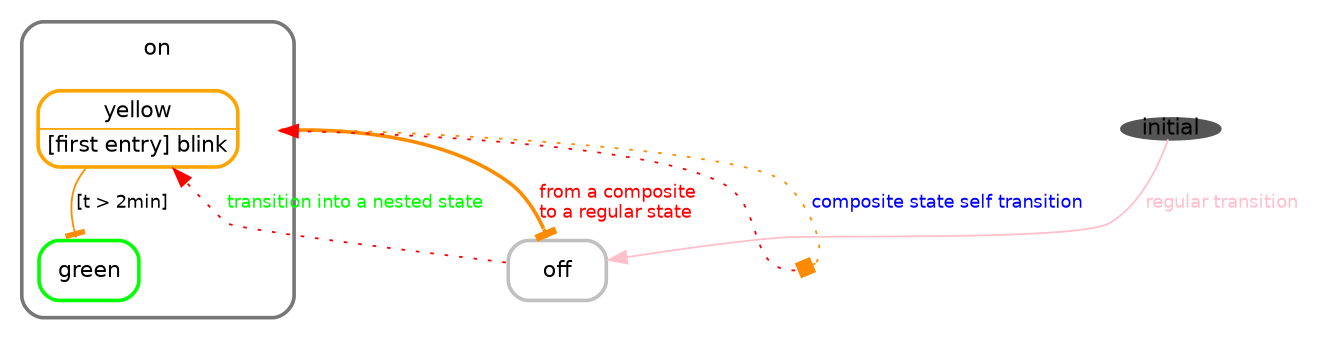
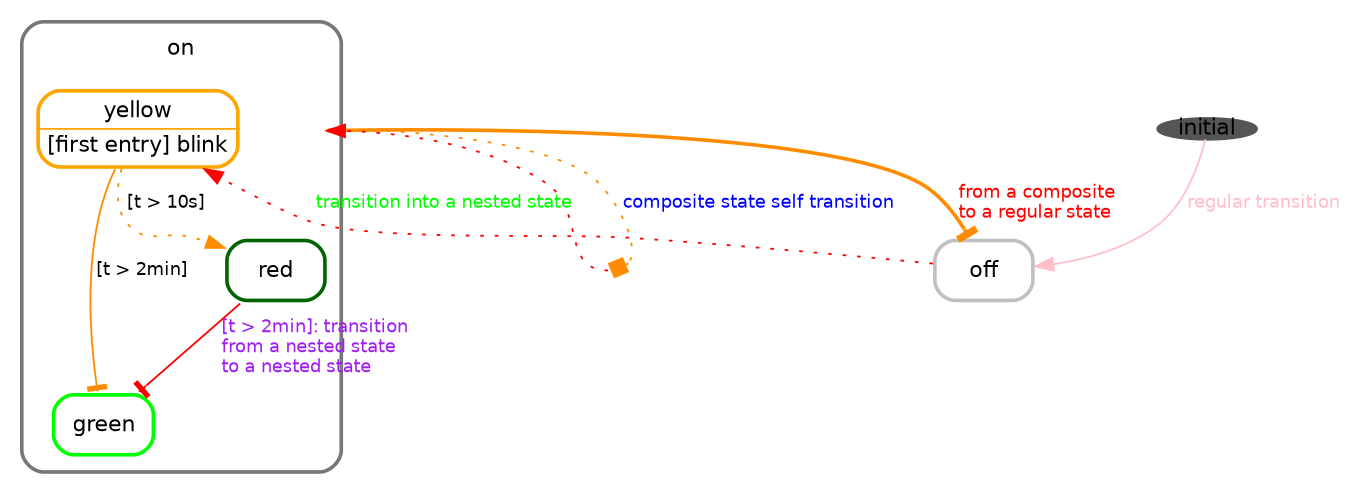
node "red": added
